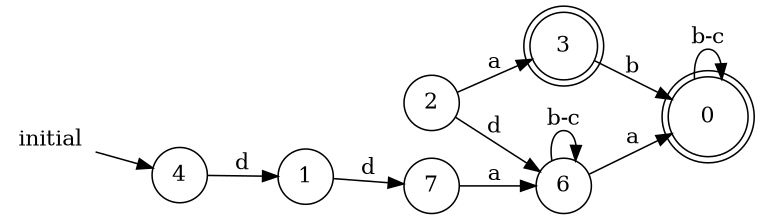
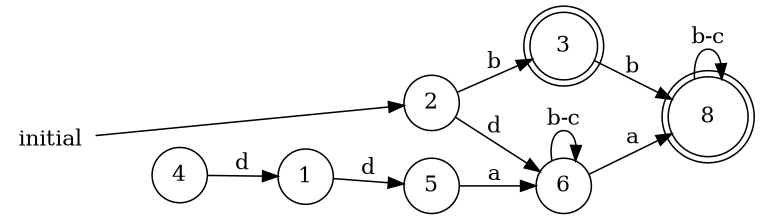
edge "2" -> "3": label "a" -> "b"
node "0": label "0" -> "8"
edge "initial" -> "4": now "initial" -> "2"
node "7": label "7" -> "5"
